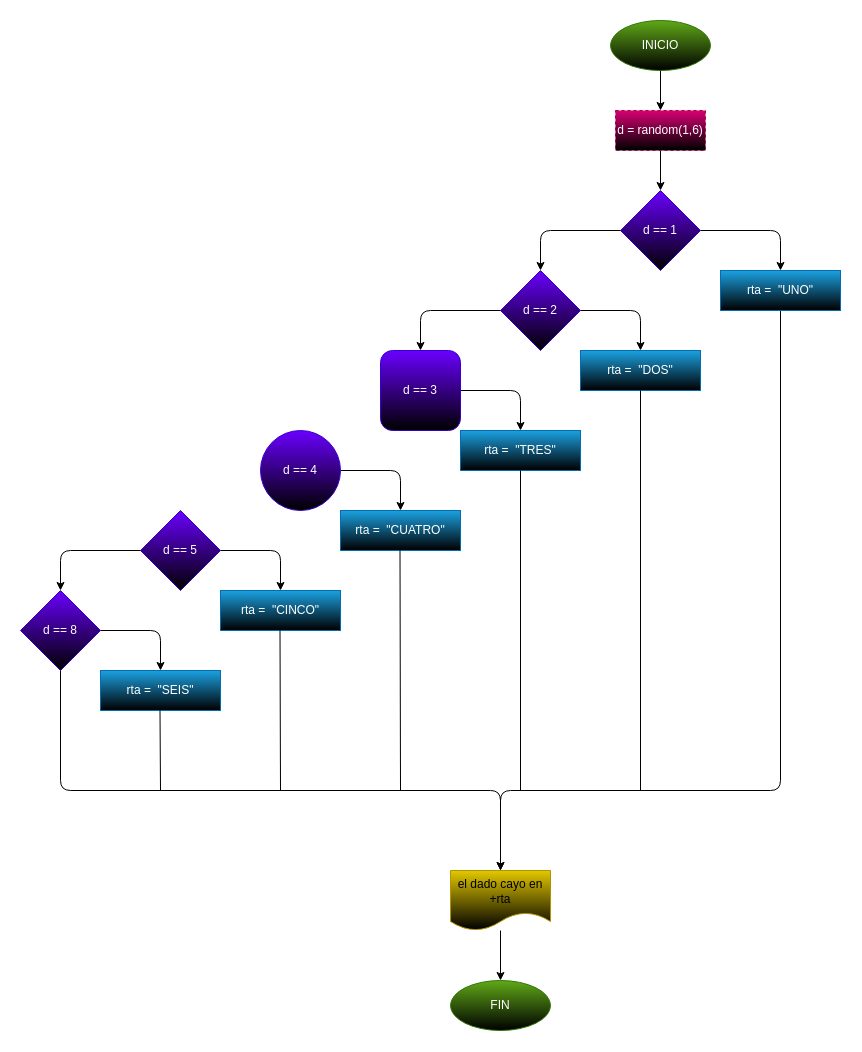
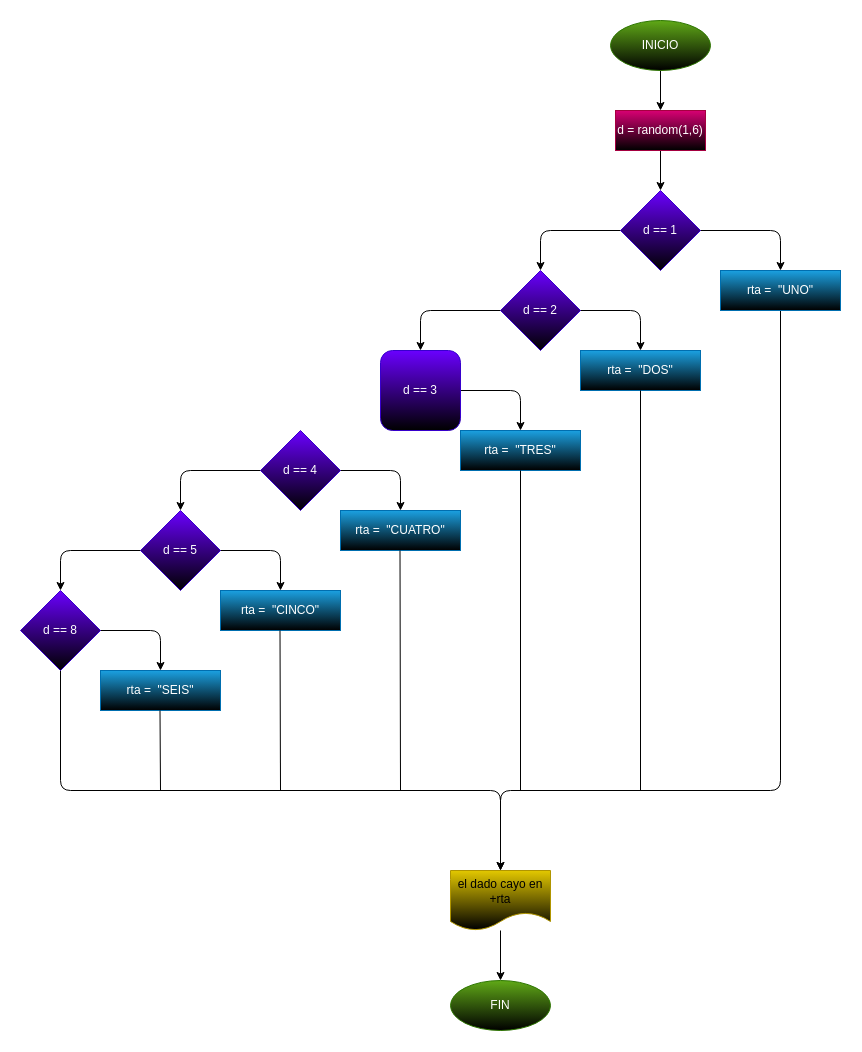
node "d = random(1,6)": style dashed -> solid
edge "d == 4" -> "d == 5": added
node "d == 4": shape ellipse -> diamond
